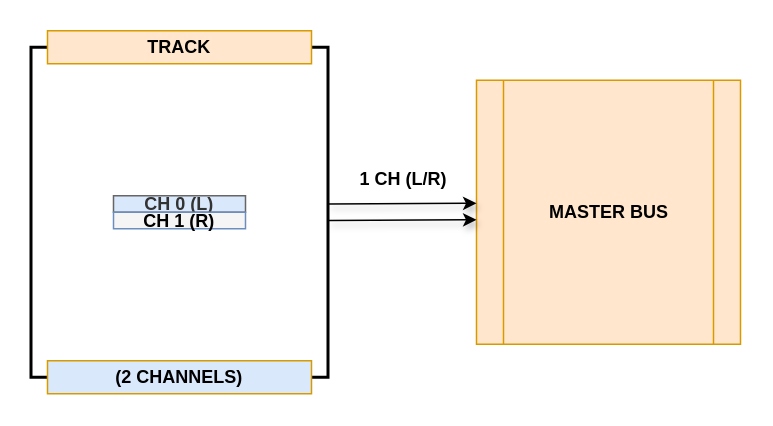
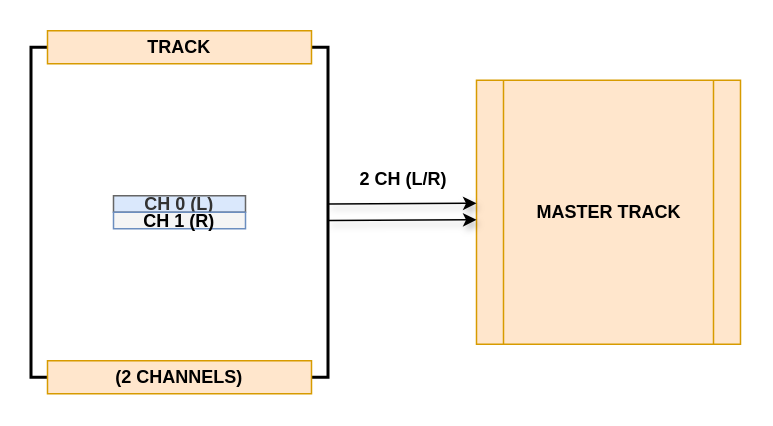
node "1 CH (L/R)": label "1 CH (L/R)" -> "2 CH (L/R)"
node "MASTER BUS": label "MASTER BUS" -> "MASTER TRACK"
node "(2 CHANNELS)": fillcolor #dae8fc -> #ffe6cc
